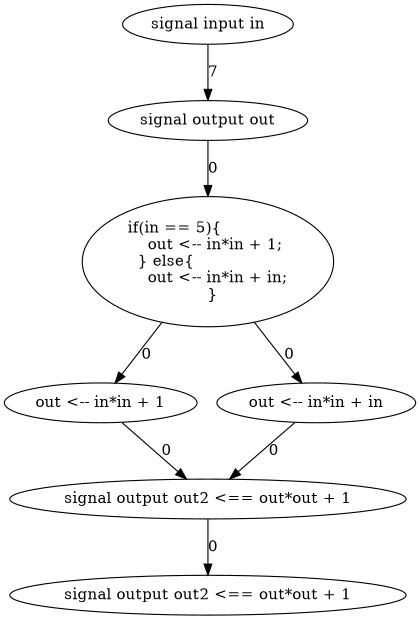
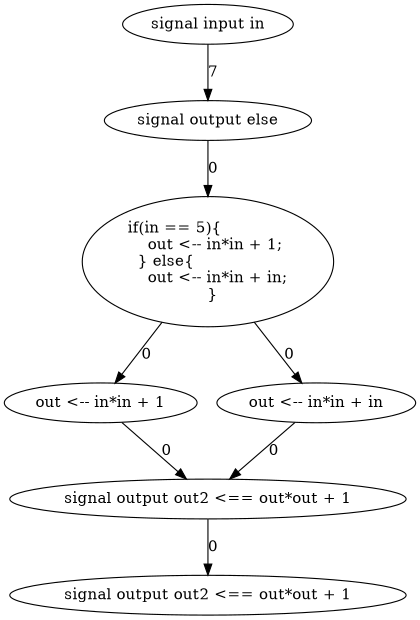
node "signal output out": label "signal output out" -> "signal output else"
